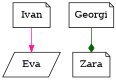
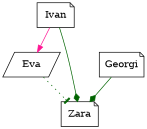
edge "Ivan" -> "Zara": added
edge "Eva" -> "Zara": added
